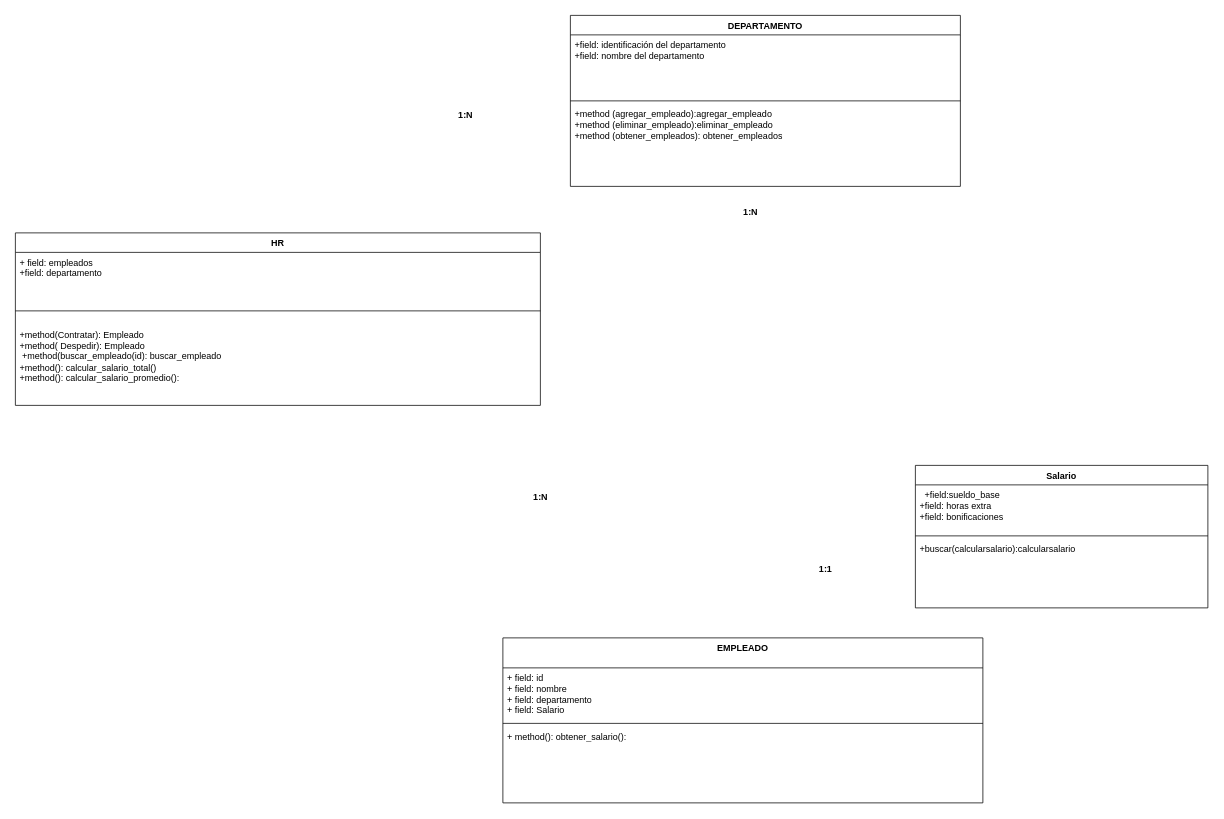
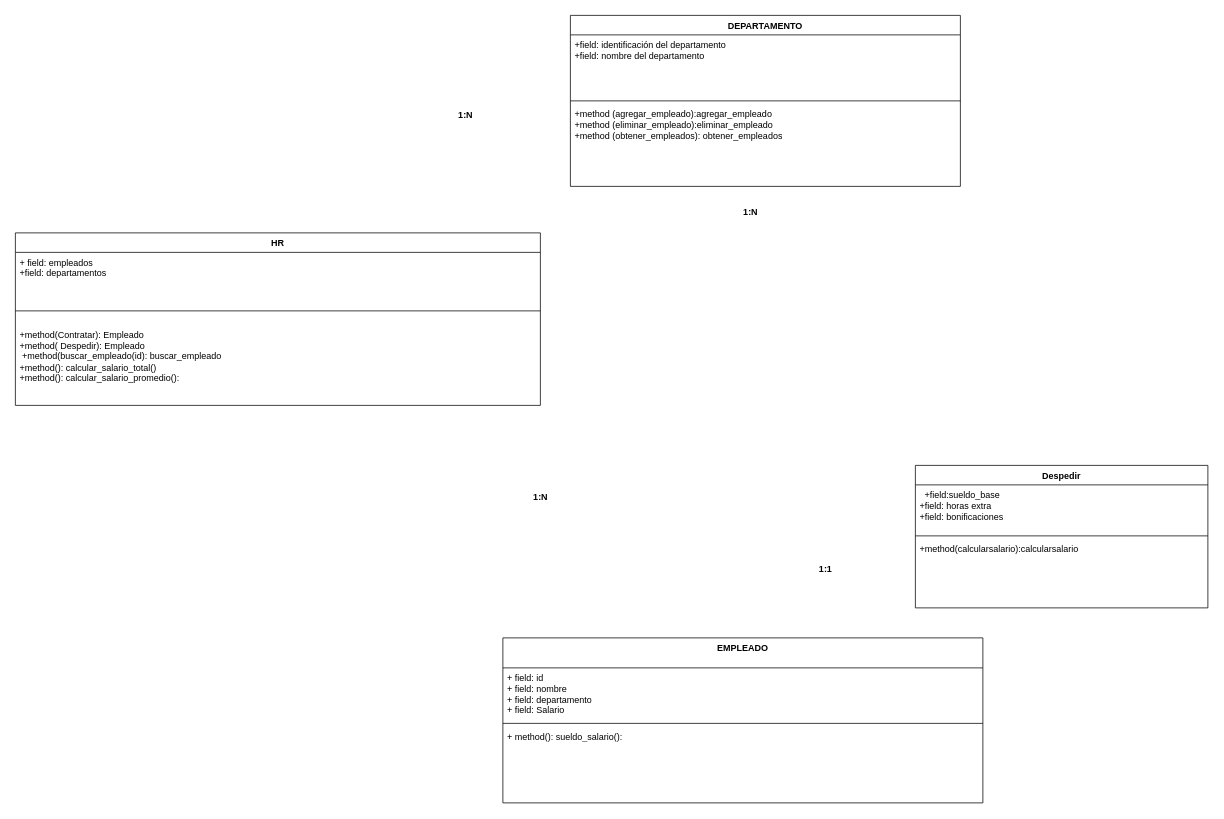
node "+ field: empleados+field: departamento": label "+ field: empleados+field: departamento" -> "+ field: empleados+field: departamentos"
node "Salario": label "Salario" -> "Despedir"
node "+buscar(calcularsalario):calcularsalario": label "+buscar(calcularsalario):calcularsalario" -> "+method(calcularsalario):calcularsalario"
node "+ method(): obtener_salario():": label "+ method(): obtener_salario():" -> "+ method(): sueldo_salario():"
